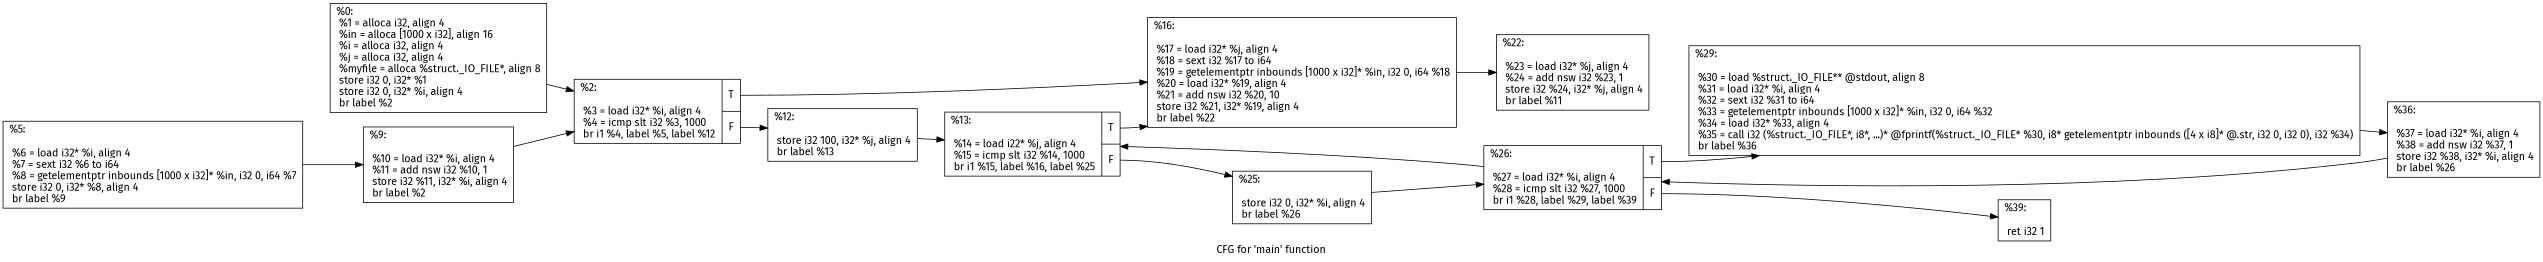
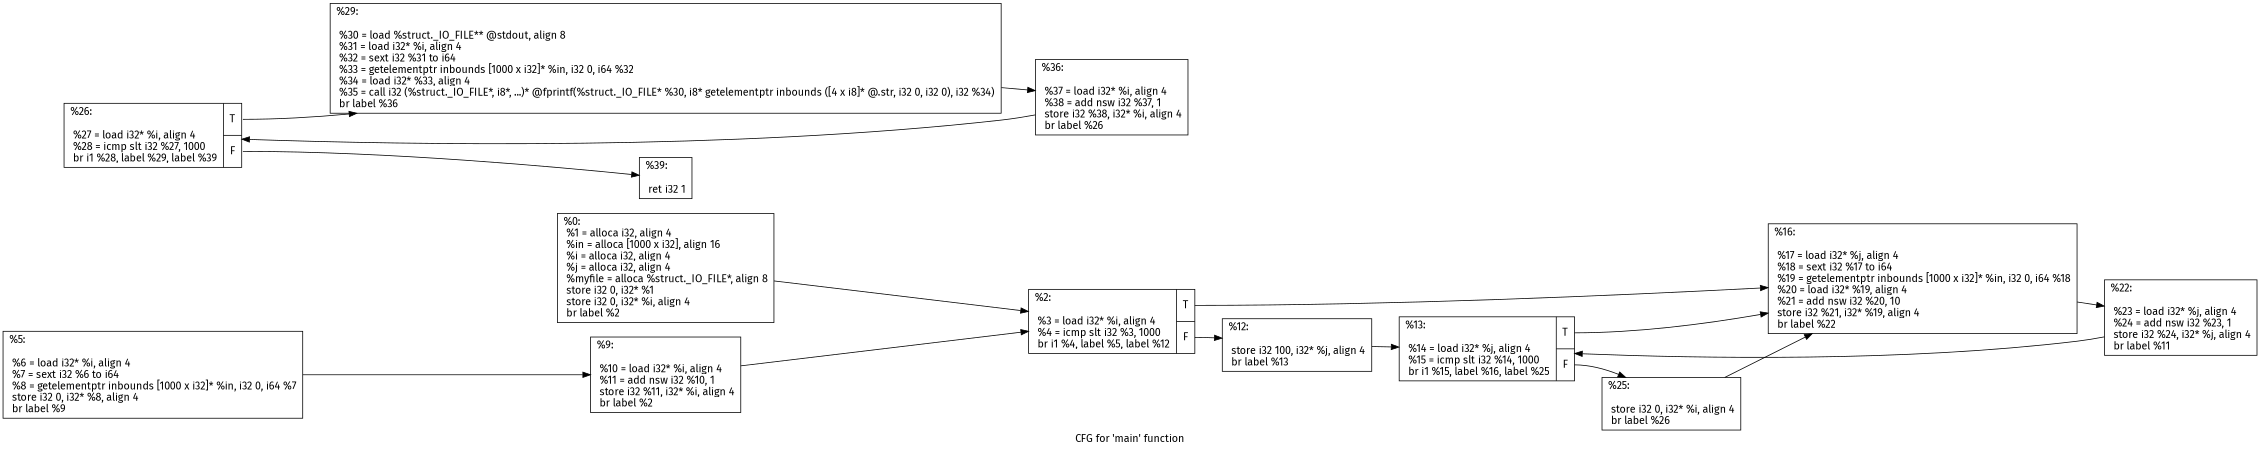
node "%13:": text "%14 = load i22* %j, align 4" -> "%14 = load i32* %j, align 4"
edge "%26:" -> "%13:": now "%22:" -> "%13:"
edge "%25:" -> "%26:": now "%25:" -> "%16:"
